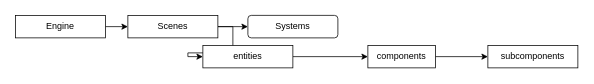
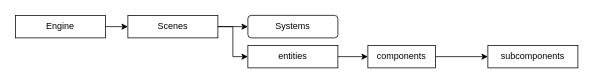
node "entities": moved (248, 57) -> (293, 57)
